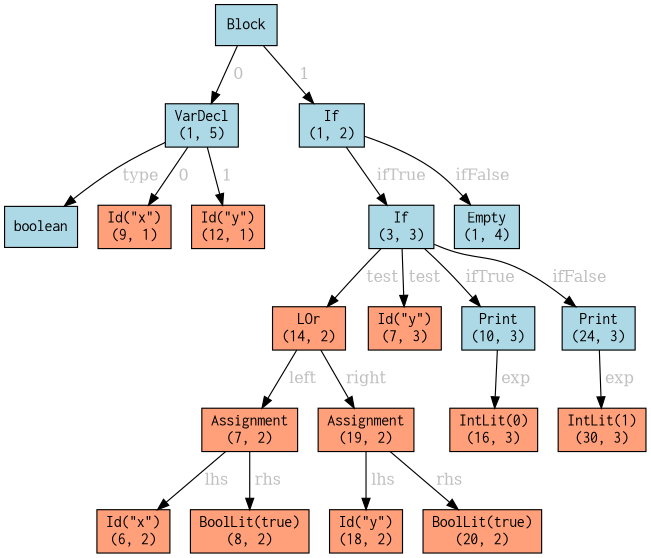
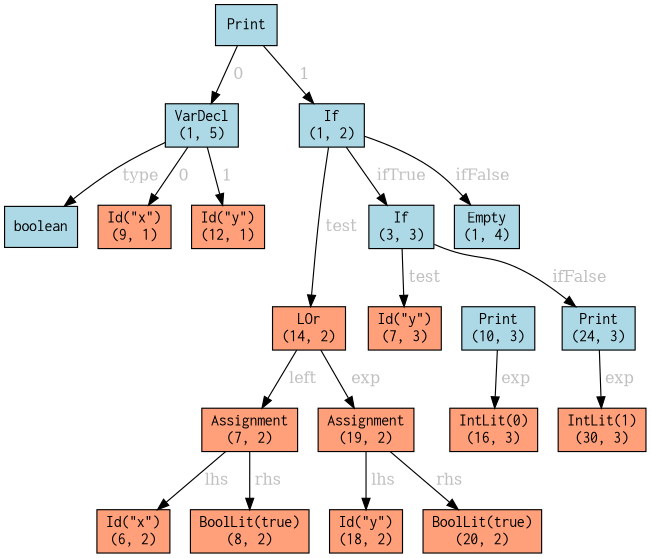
node "Block": label "Block" -> "Print"
edge "If (3, 3)" -> "LOr (14, 2)": now "If (1, 2)" -> "LOr (14, 2)"
edge "If (3, 3)" -> "Print (10, 3)": removed, label "ifTrue"
edge "LOr (14, 2)" -> "Assignment (19, 2)": label " right" -> " exp"
